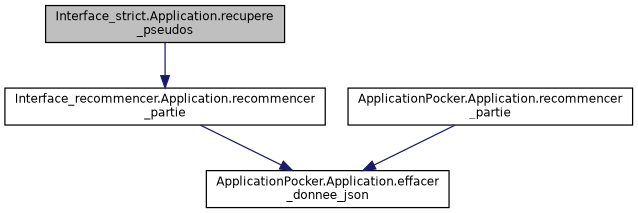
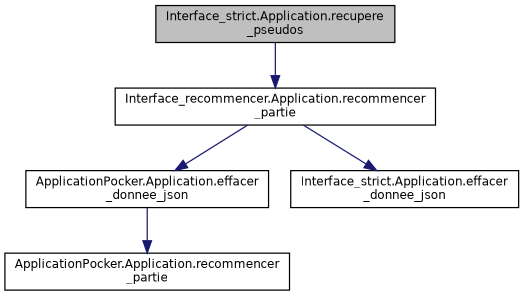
edge "ApplicationPocker.Application.recommencer _partie" -> "ApplicationPocker.Application.effacer _donnee_json": reversed
node "Interface_strict.Application.effacer _donnee_json": added
